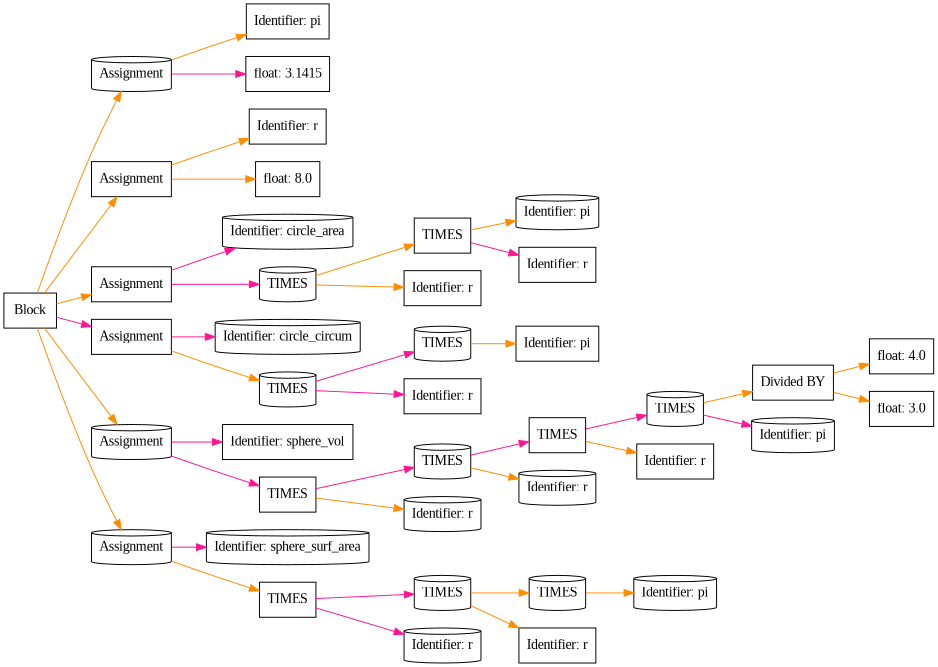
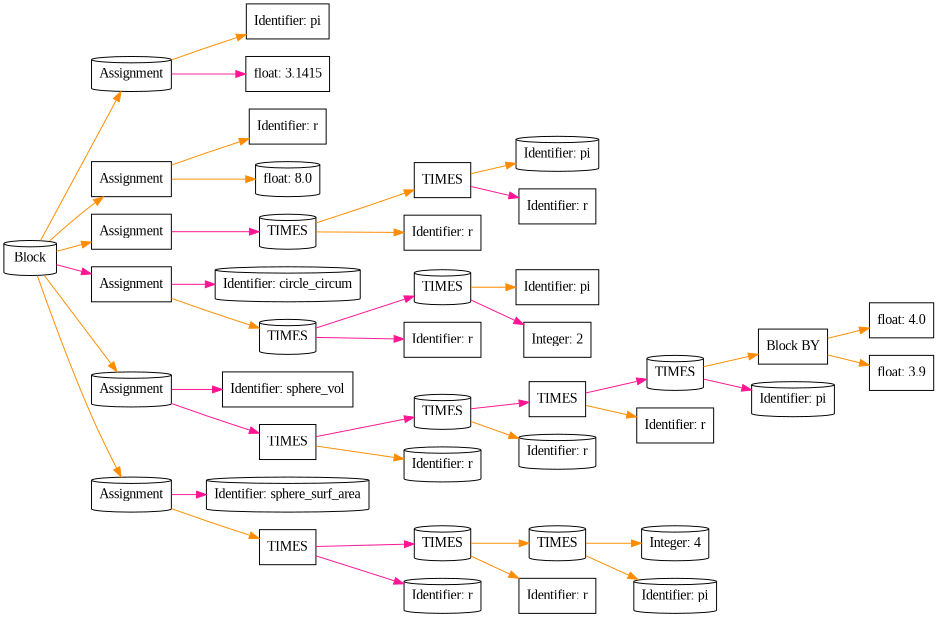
node "float: 8.0": shape box -> cylinder
node "Identifier: circle_area": removed
node "Block": shape box -> cylinder
node "Integer: 2": added
node "Divided BY": label "Divided BY" -> "Block BY"
node "float: 3.0": label "float: 3.0" -> "float: 3.9"
node "Integer: 4": added
